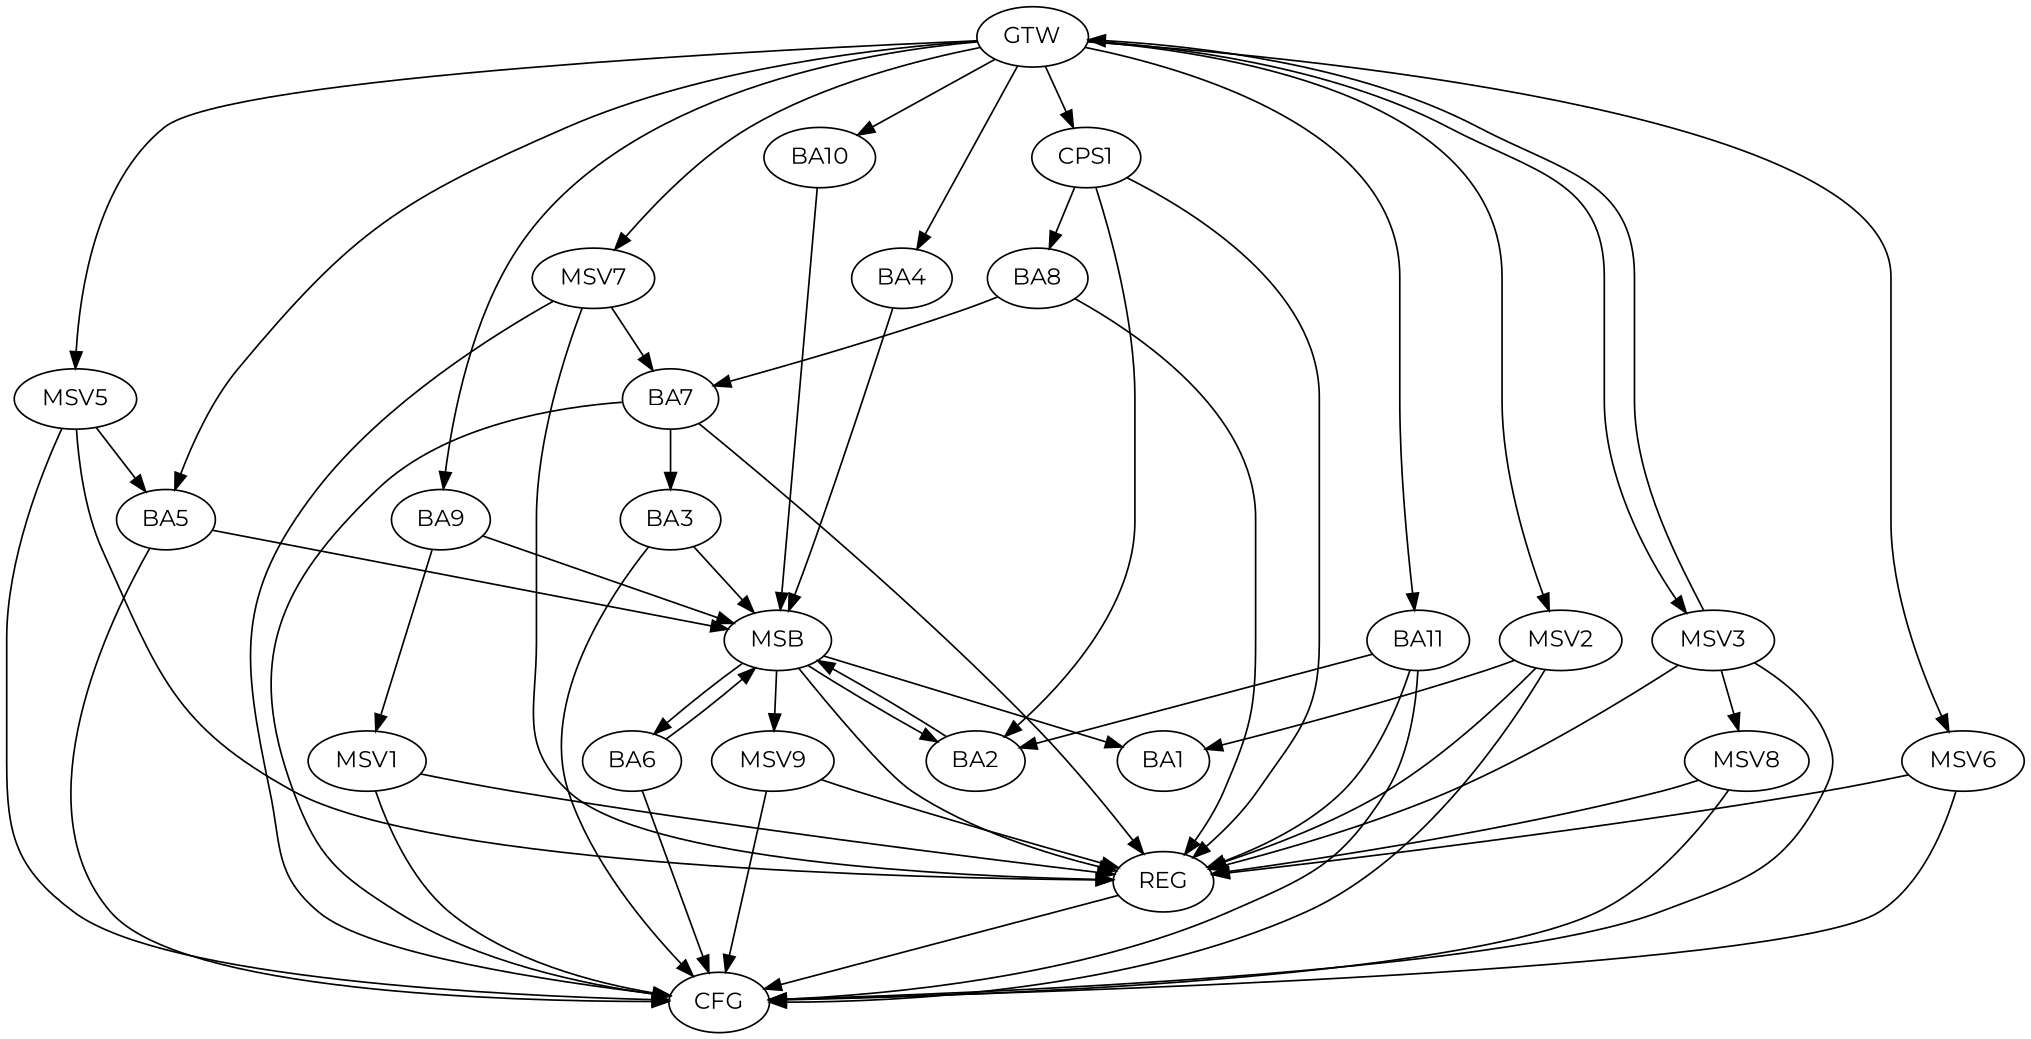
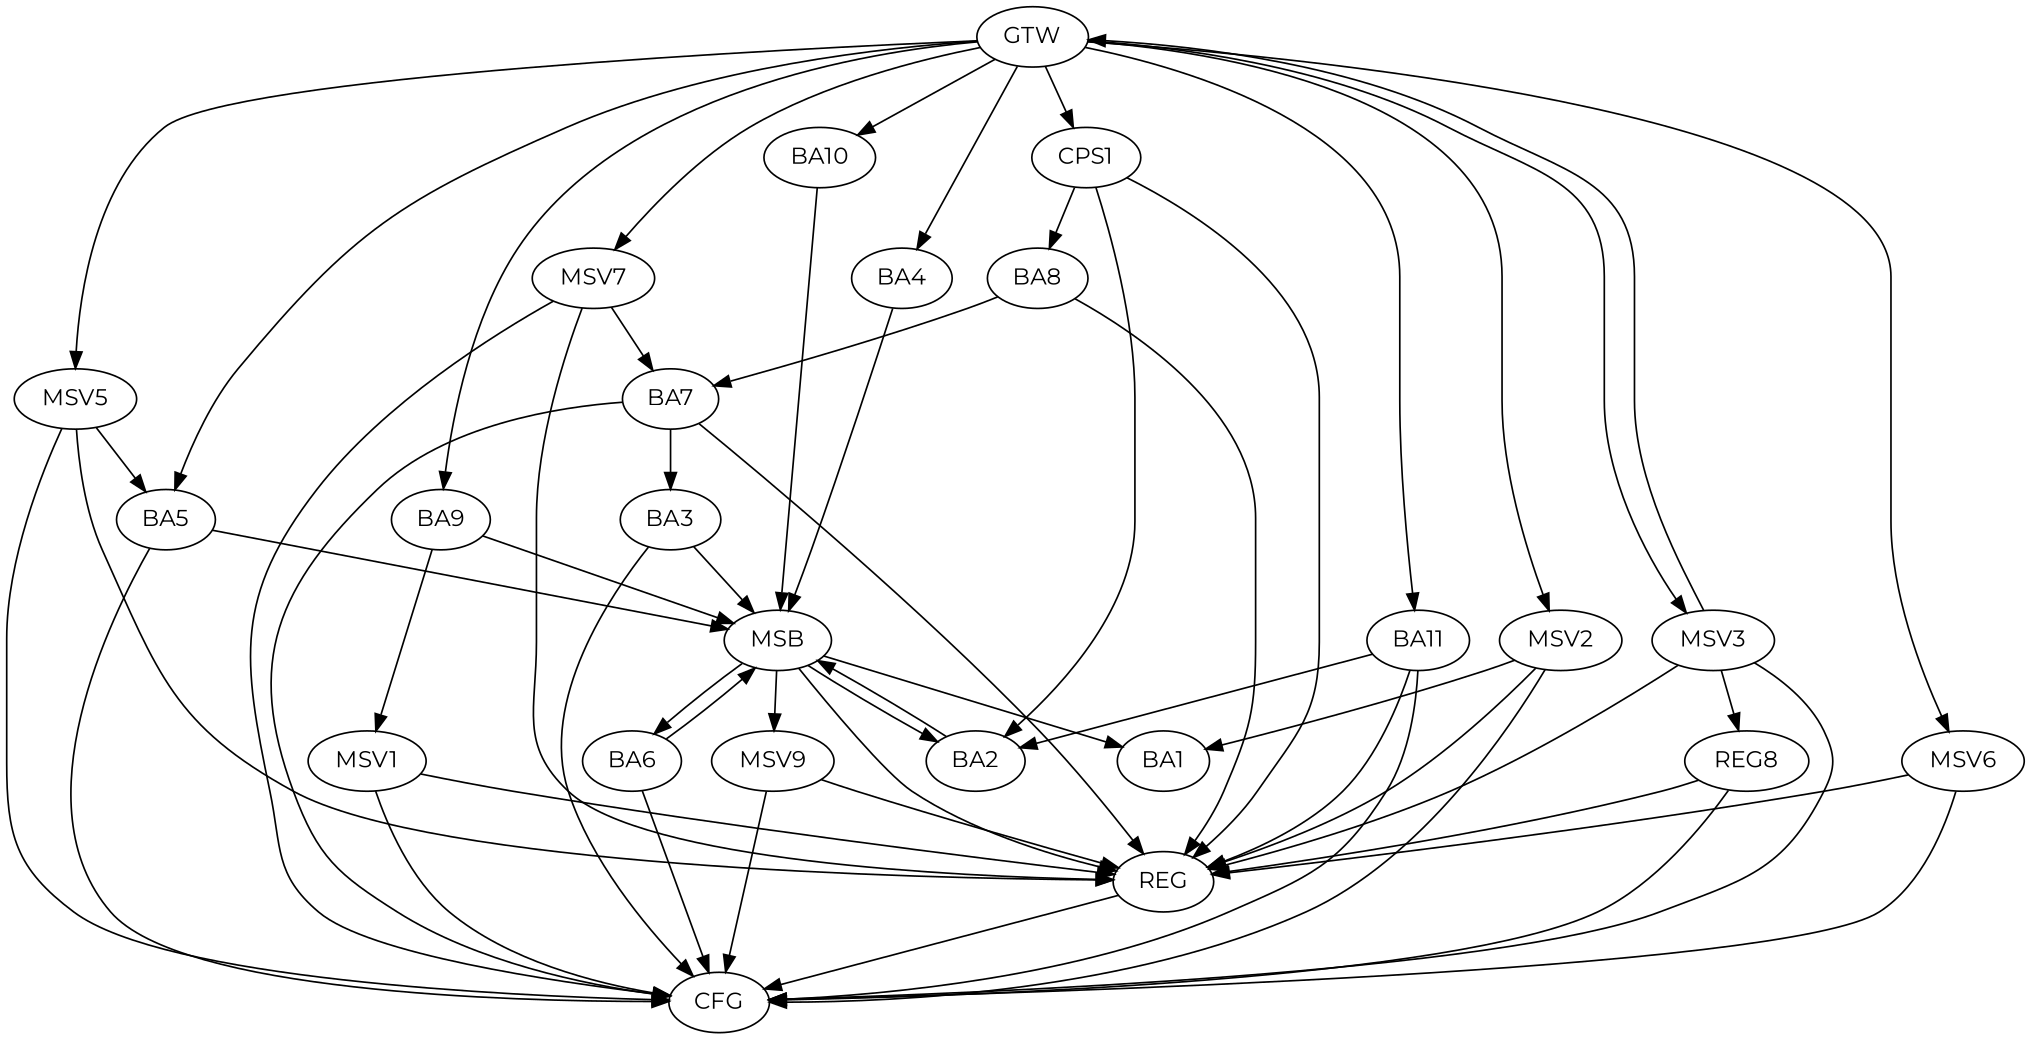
node "MSV8": label "MSV8" -> "REG8"
